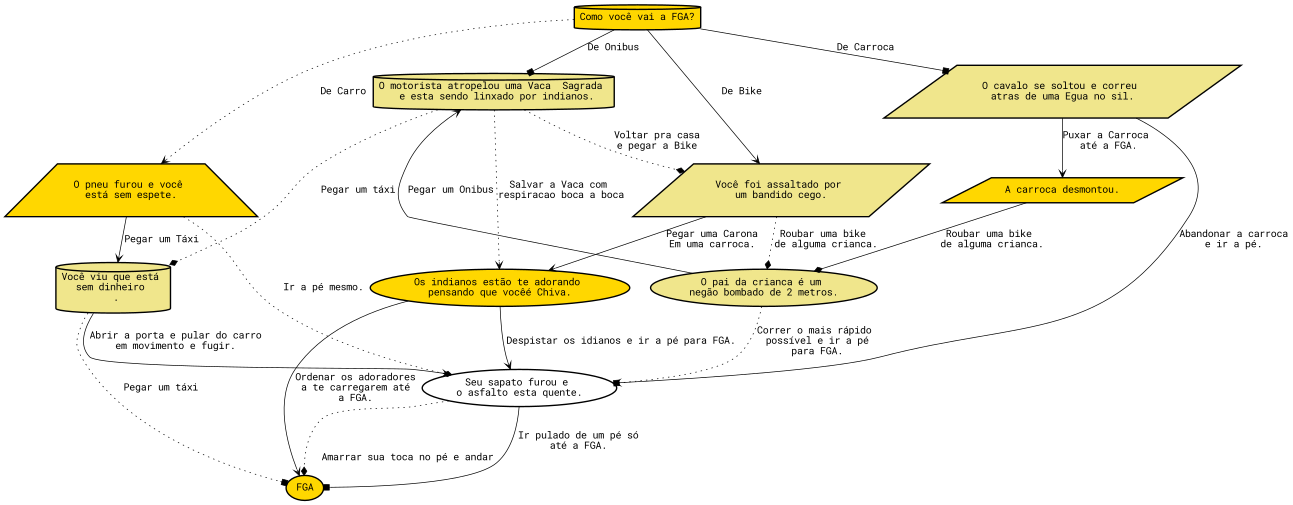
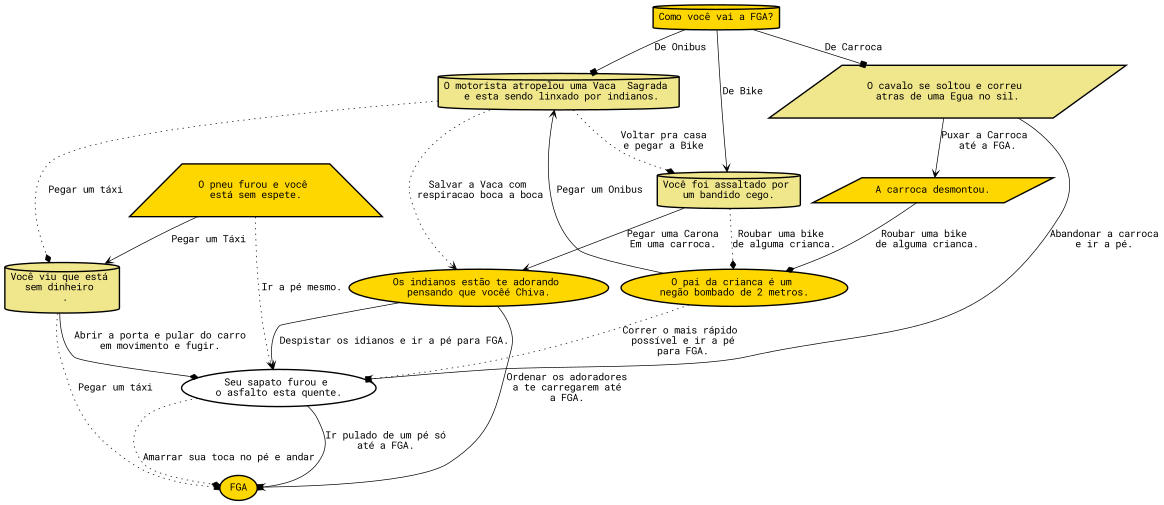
edge "Como você vai a FGA?" -> "O pneu furou e você está sem espete.": removed, label "De Carro"
node "Você foi assaltado por um bandido cego.": shape parallelogram -> cylinder
node "O pai da crianca é um negão bombado de 2 metros.": fillcolor khaki -> gold
